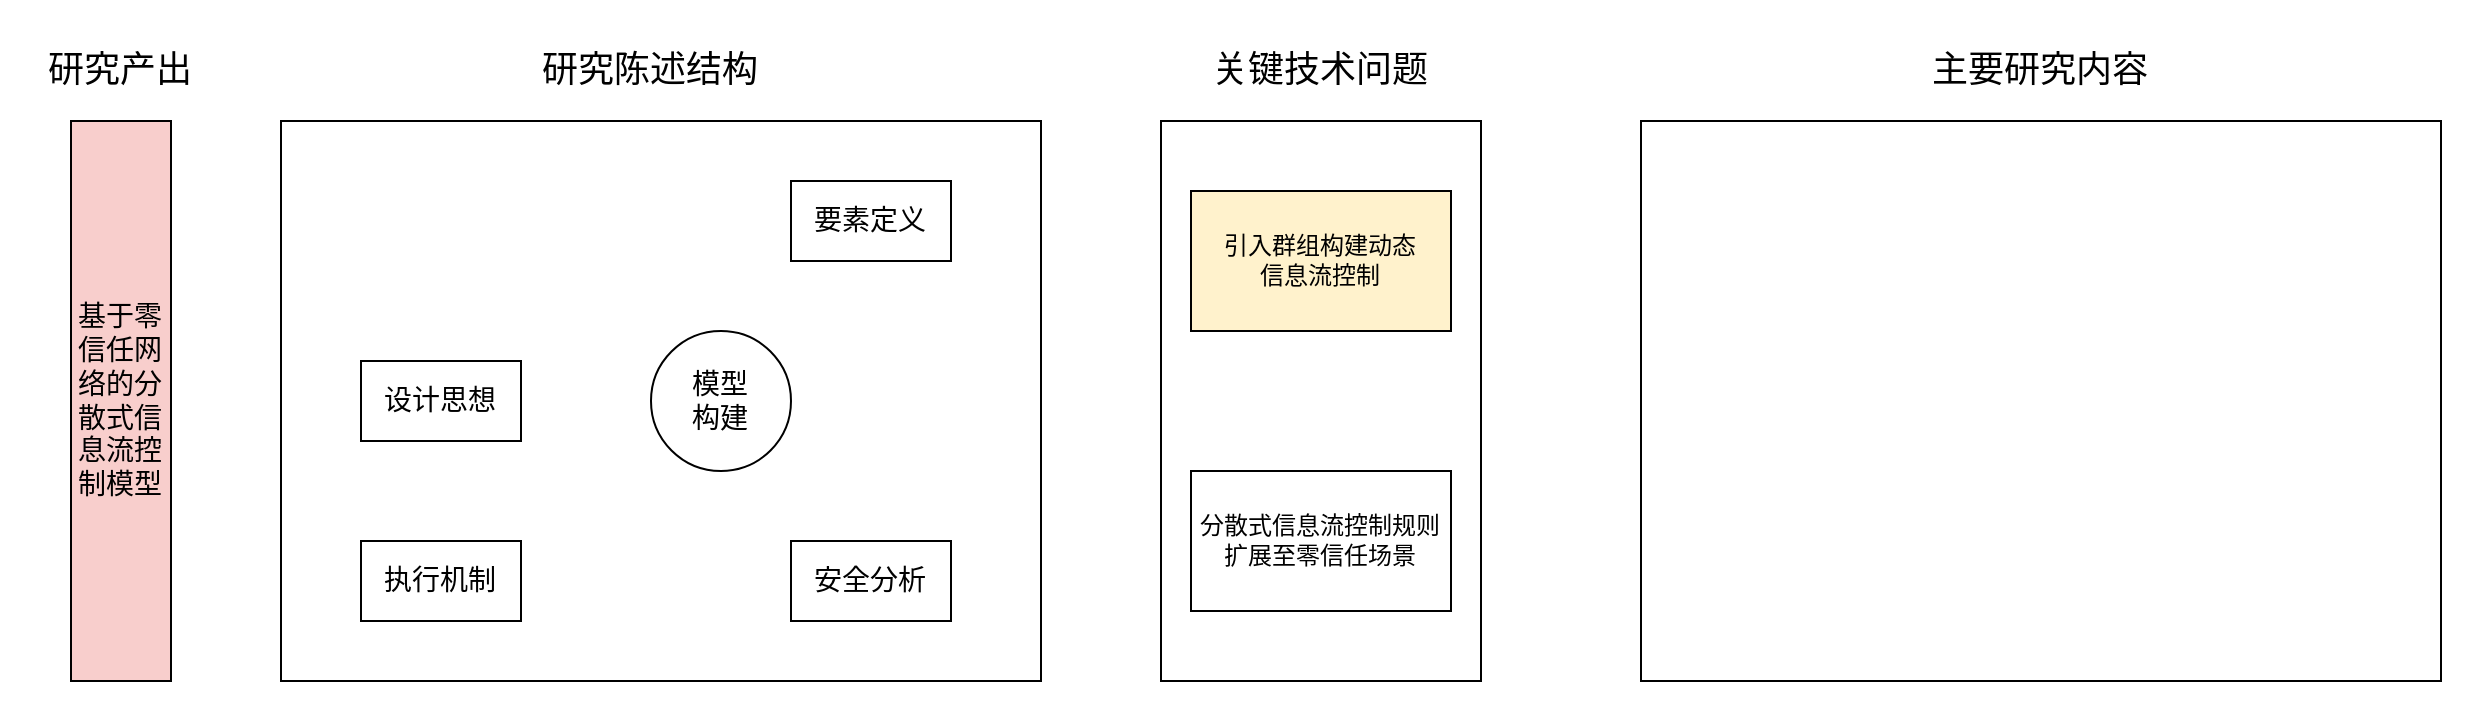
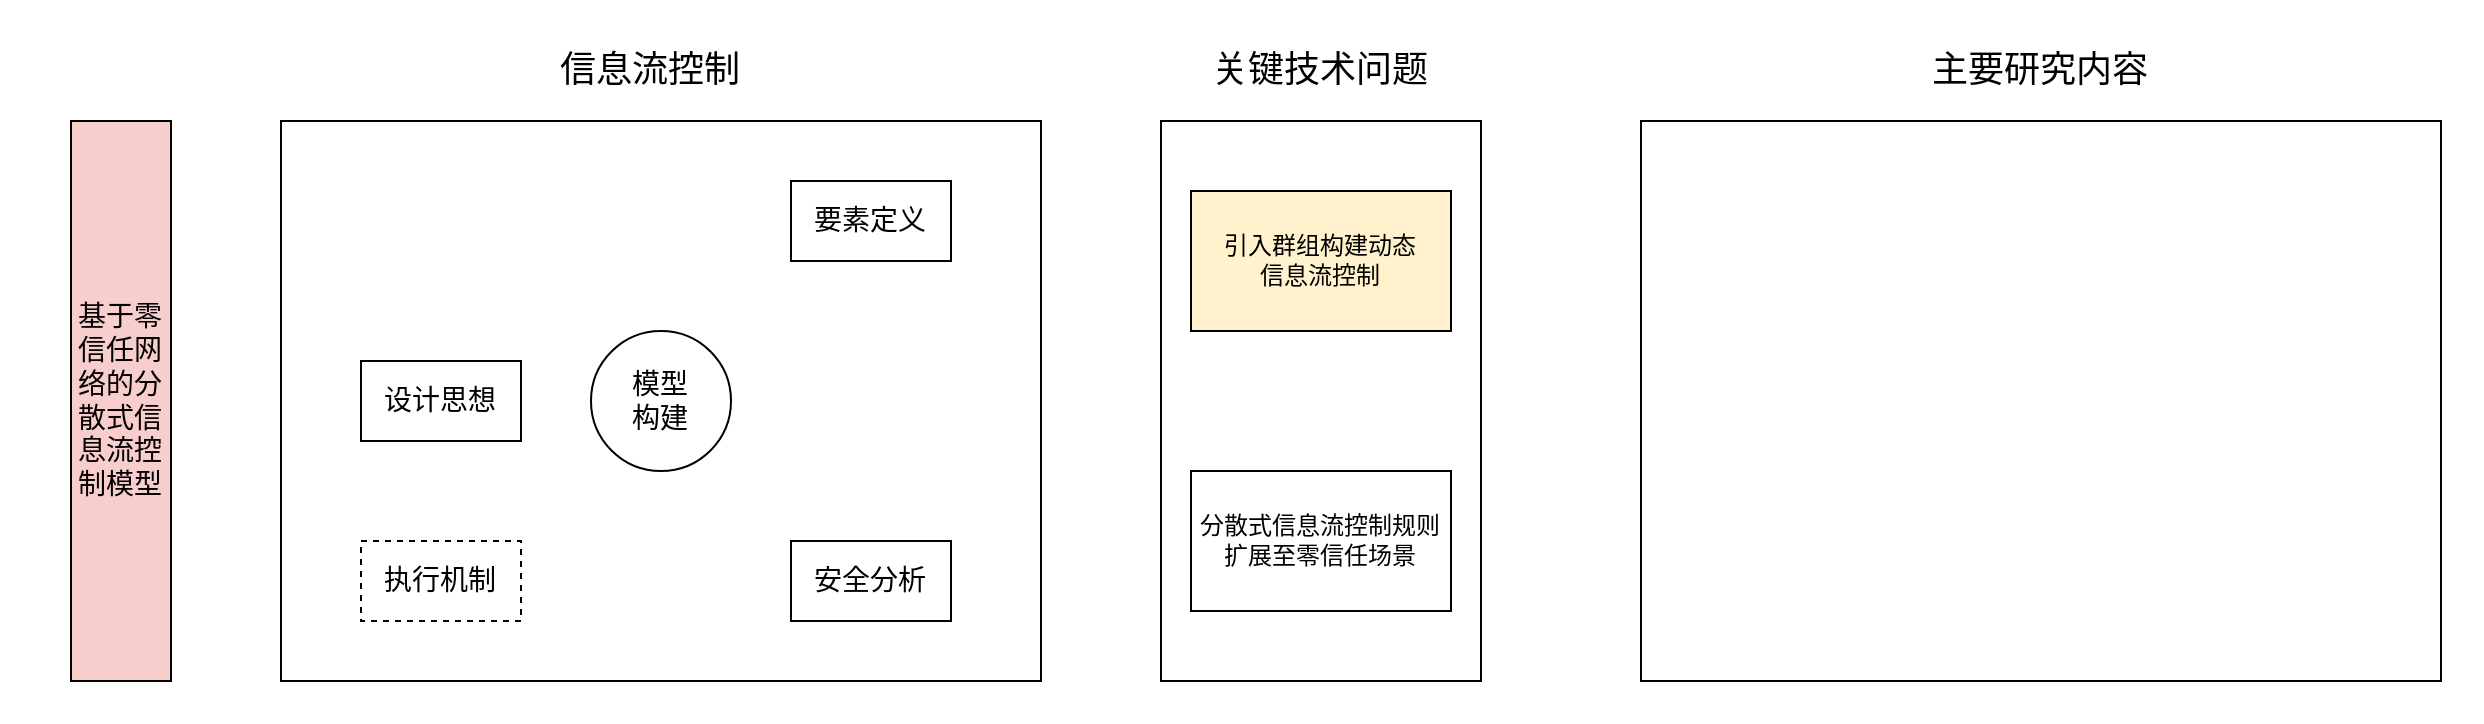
node "研究产出": removed
node "研究陈述结构": label "研究陈述结构" -> "信息流控制"
node "模型 构建": moved (721, 401) -> (661, 401)
node "执行机制": style solid -> dashed
